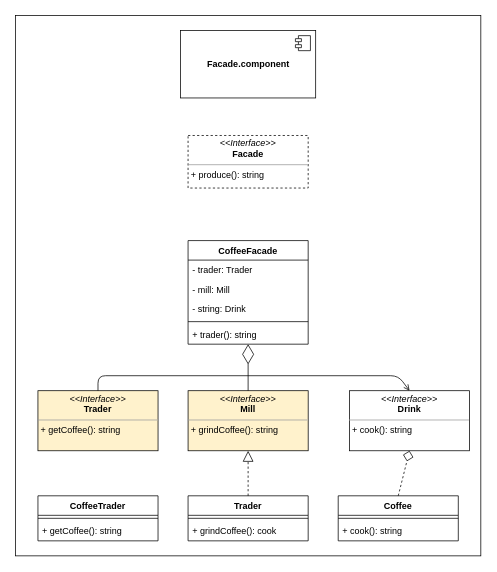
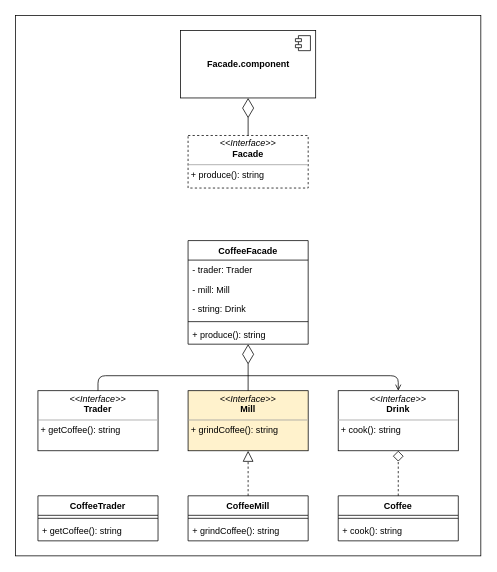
edge "<<Interface>> Facade + produce(): string" -> "Facade.component": added
node "+ trader(): string": label "+ trader(): string" -> "+ produce(): string"
node "<<Interface>> Trader + getCoffee(): string": fillcolor #fff2cc -> #ffffff
node "<<Interface>> Drink + cook(): string": moved (409, 420) -> (398, 420)
node "Trader": label "Trader" -> "CoffeeMill"
node "+ grindCoffee(): cook": label "+ grindCoffee(): cook" -> "+ grindCoffee(): string"
